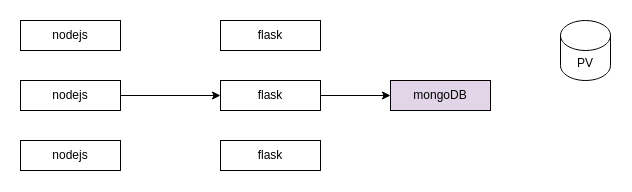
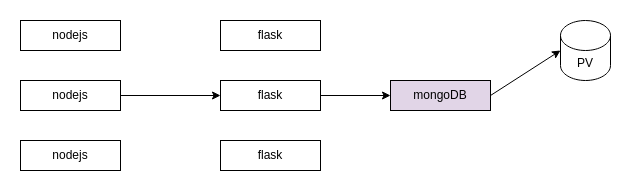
edge "mongoDB" -> "PV": added
